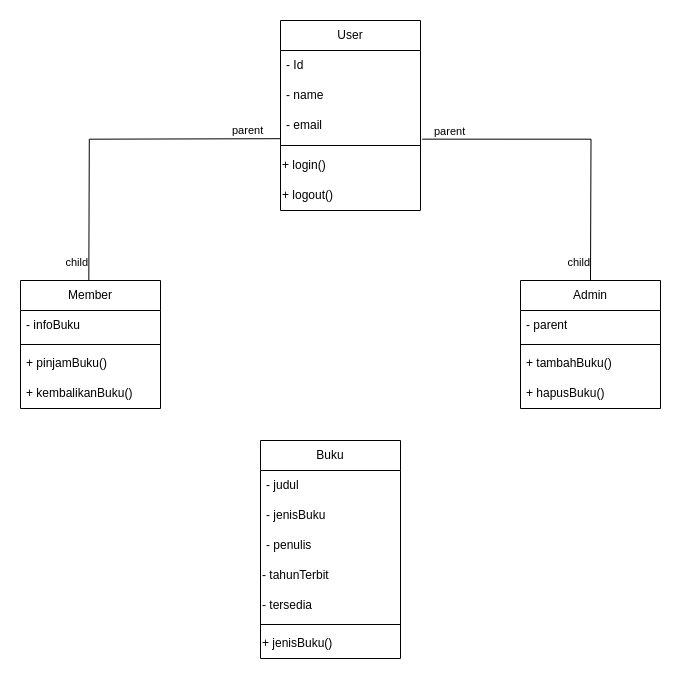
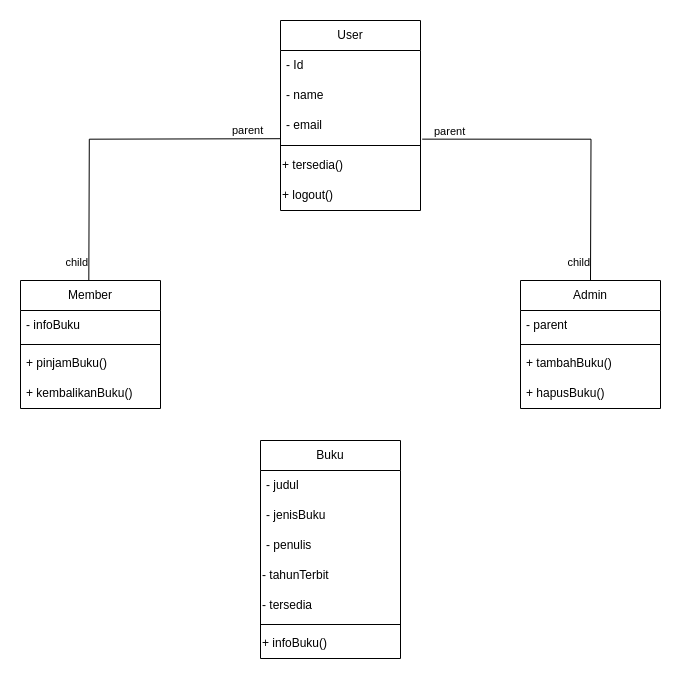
node "+ login()": label "+ login()" -> "+ tersedia()"
node "+ jenisBuku()": label "+ jenisBuku()" -> "+ infoBuku()"
